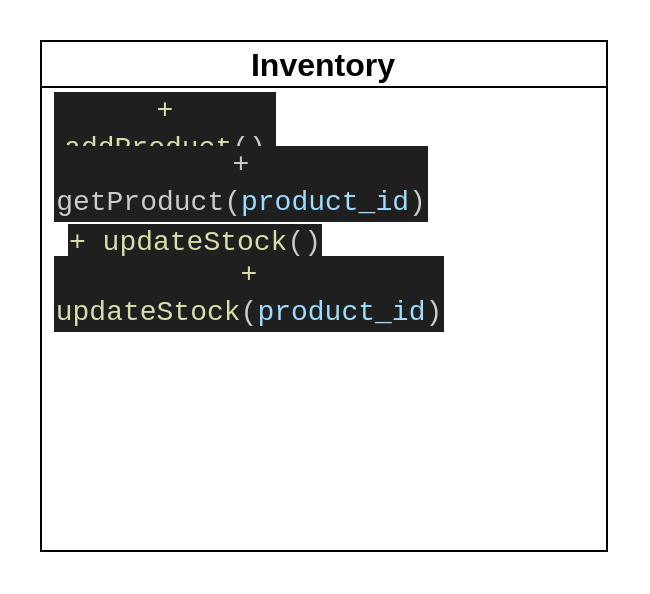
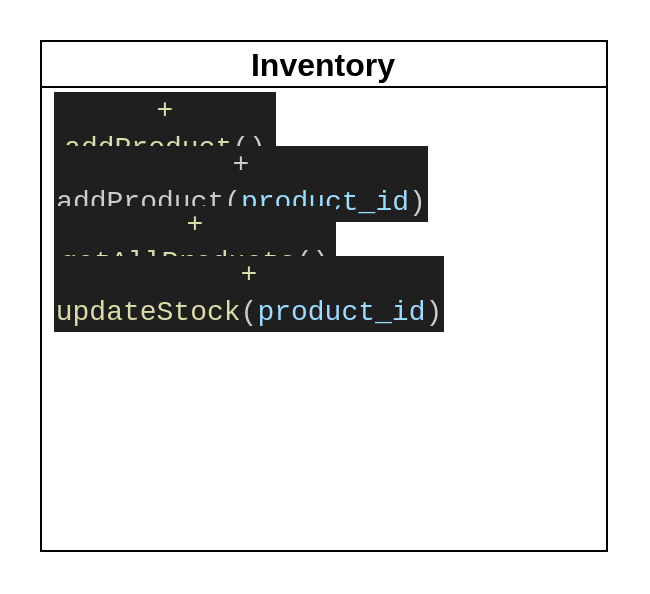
node "+ getProduct(product_id)": label "+ getProduct(product_id)" -> "+ addProduct(product_id)"
node "+ updateStock()": label "+ updateStock()" -> "+ getAllProducts()"
